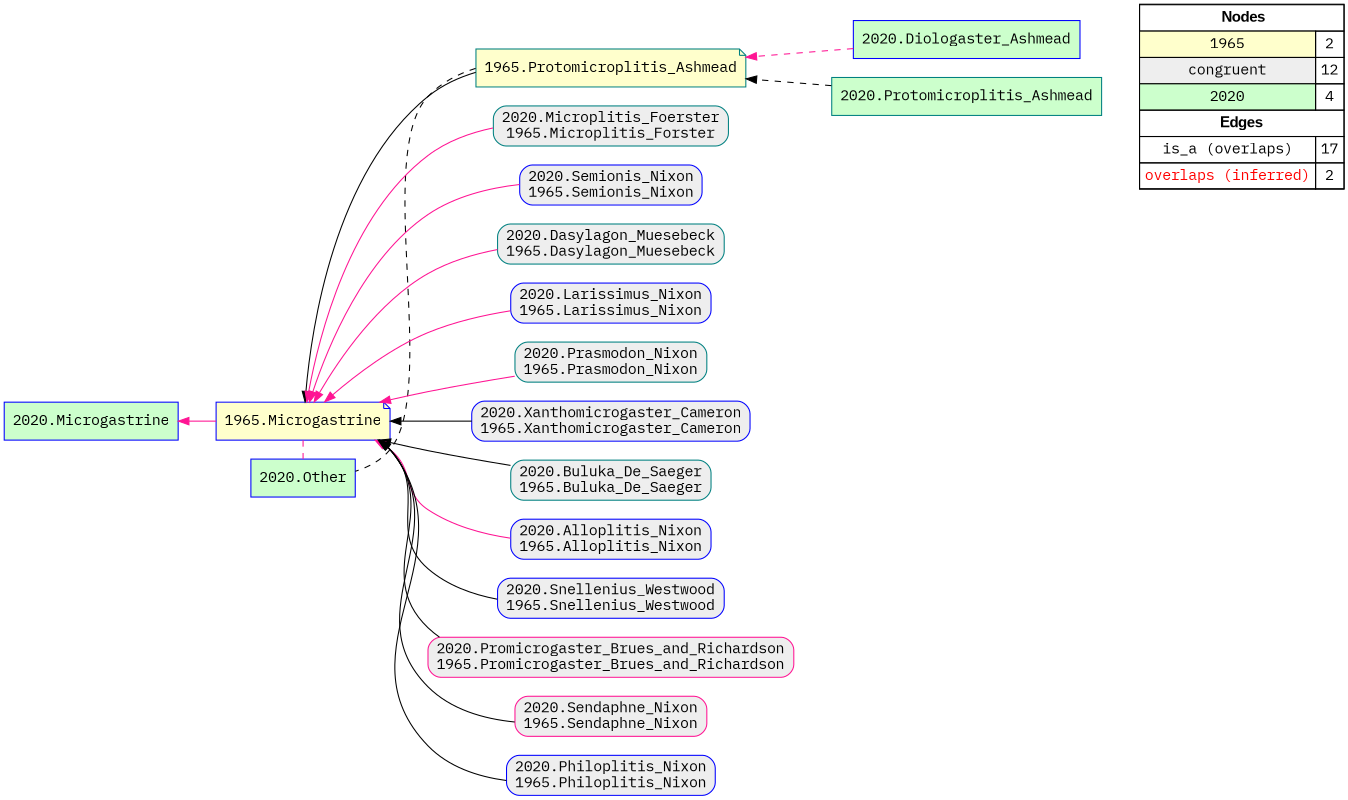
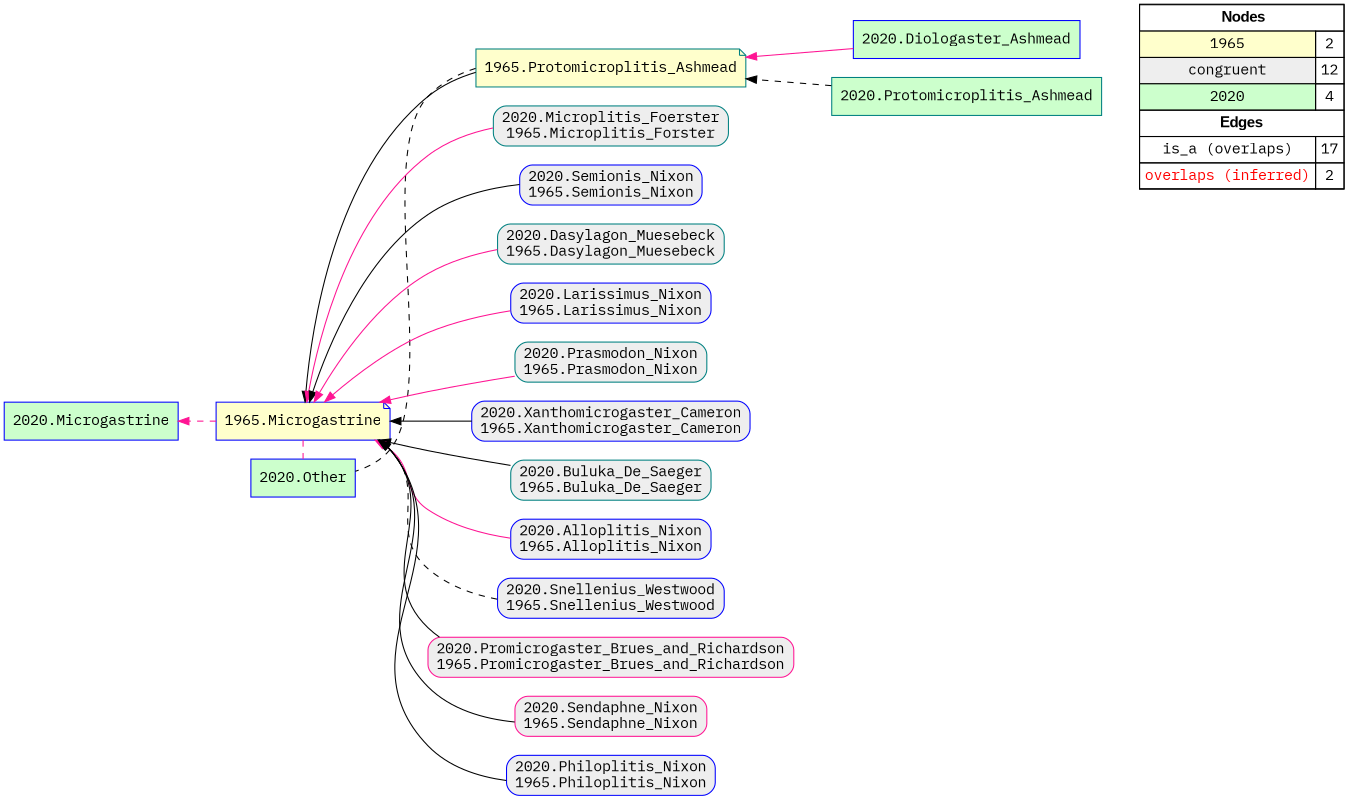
edge "2020.Diologaster_Ashmead" -> "1965.Protomicroplitis_Ashmead": style dashed -> solid
edge "2020.Semionis_Nixon 1965.Semionis_Nixon" -> "1965.Microgastrine": color deeppink -> black
edge "1965.Microgastrine" -> "2020.Microgastrine": style solid -> dashed
edge "2020.Snellenius_Westwood 1965.Snellenius_Westwood" -> "1965.Microgastrine": style solid -> dashed
